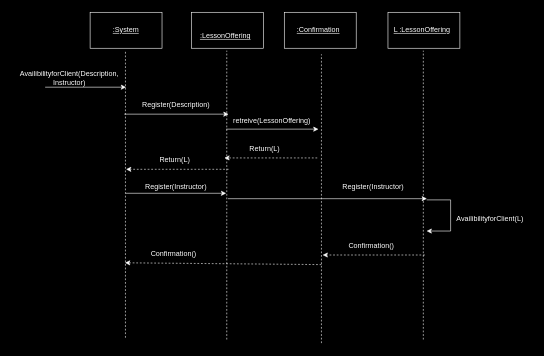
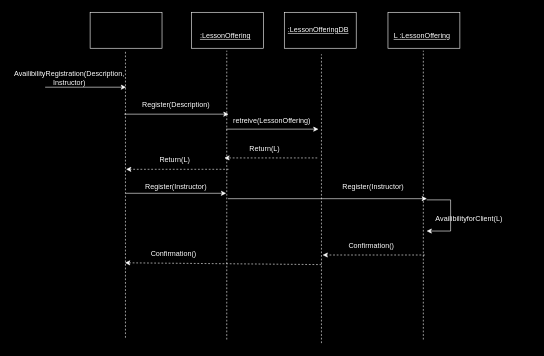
node ":System": removed
node ":Confirmation": label ":Confirmation" -> ":LessonOfferingDB"
node "L :LessonOffering": moved (422, 30) -> (422, 36)
node "AvailibilityforClient(Description, Instructor)": label "AvailibilityforClient(Description, Instructor)" -> "AvailibilityRegistration(Description, Instructor)"
node "AvailibilityforClient(L)": moved (490, 219) -> (469, 219)
